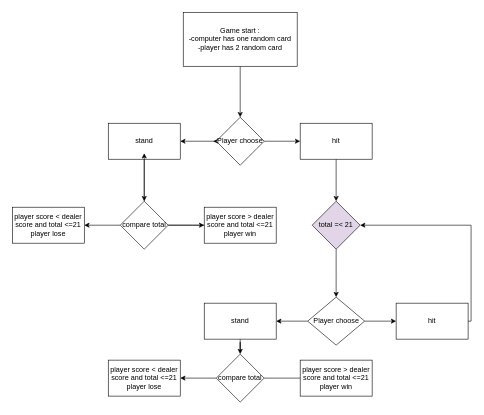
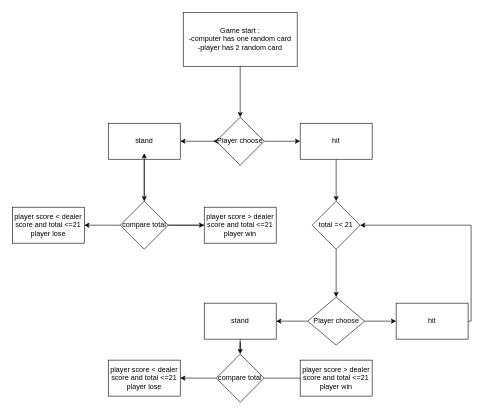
node "total =< 21": fillcolor #e1d5e7 -> #ffffff
